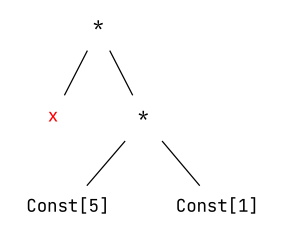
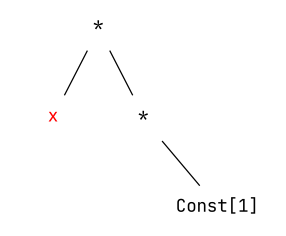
node "Const[5]": removed
